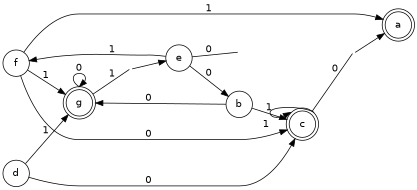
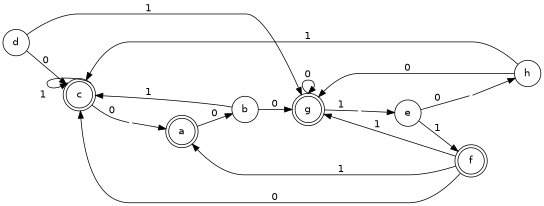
node "f": shape circle -> doublecircle
node "h": added
edge "e" -> "b": now "a" -> "b"
